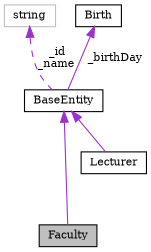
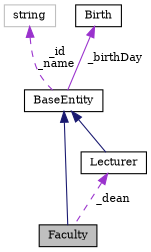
edge "Lecturer" -> "BaseEntity": color darkorchid3 -> midnightblue
edge "Faculty" -> "BaseEntity": color darkorchid3 -> midnightblue
edge "Faculty" -> "Lecturer": added, label "_dean"
